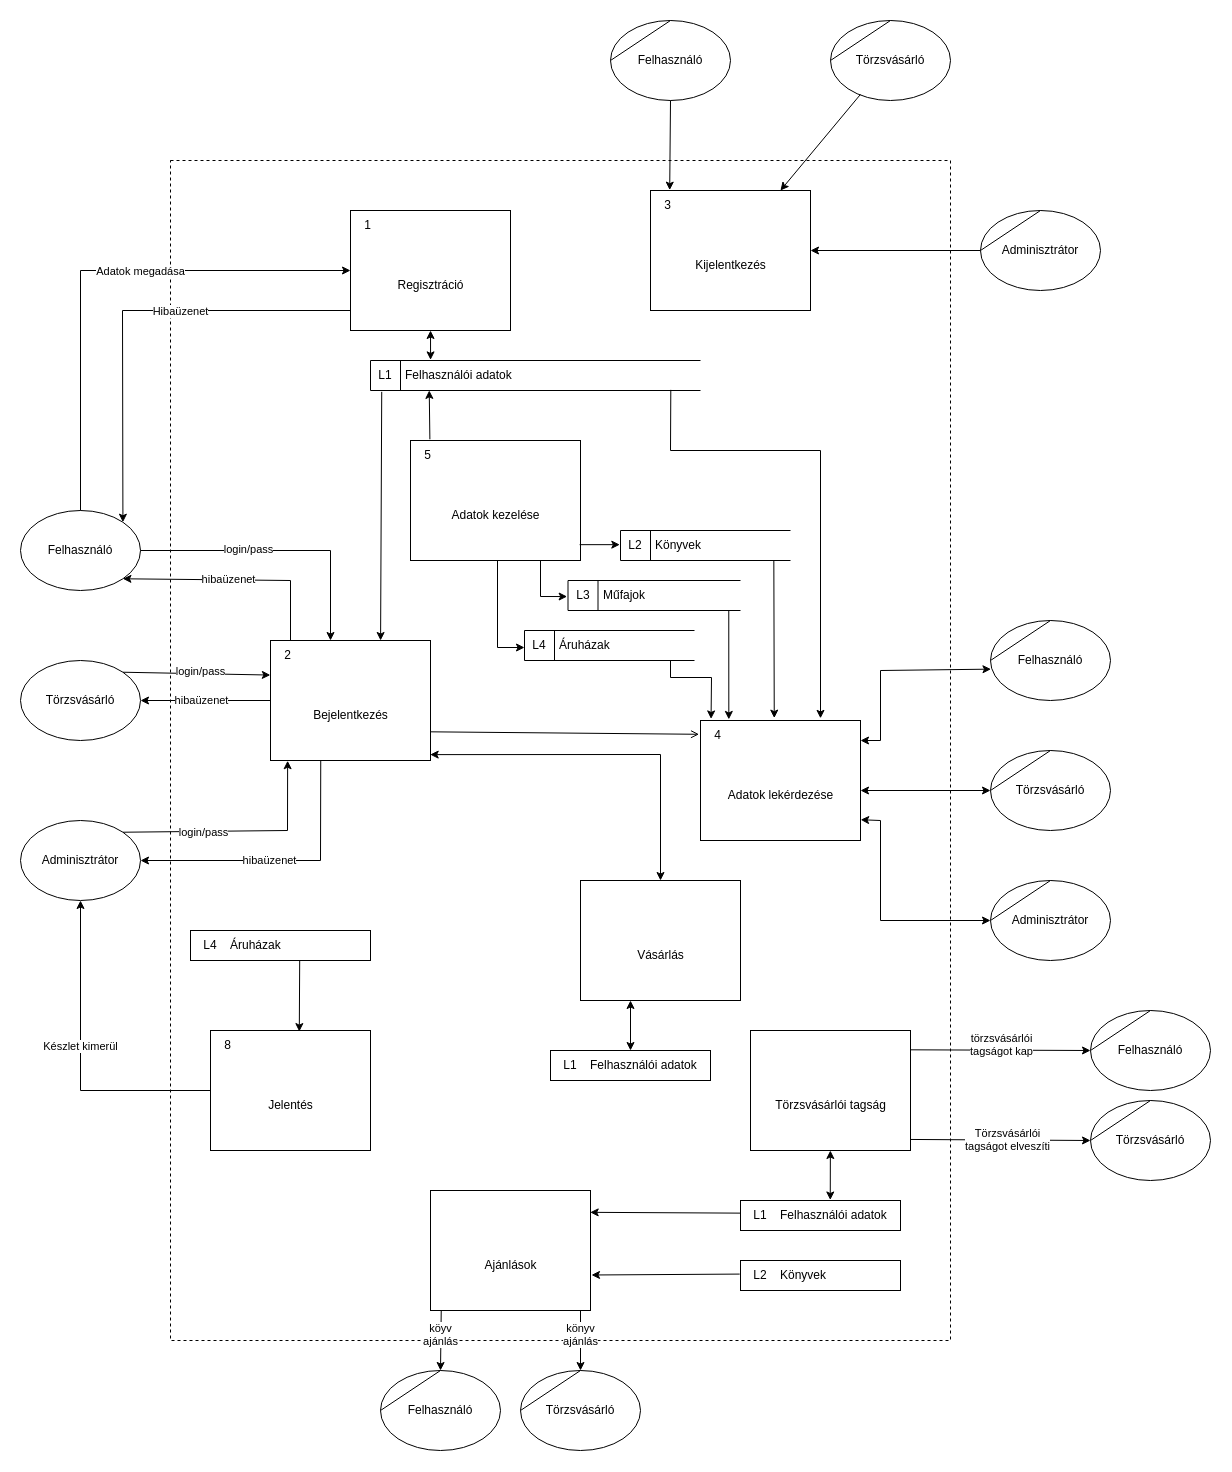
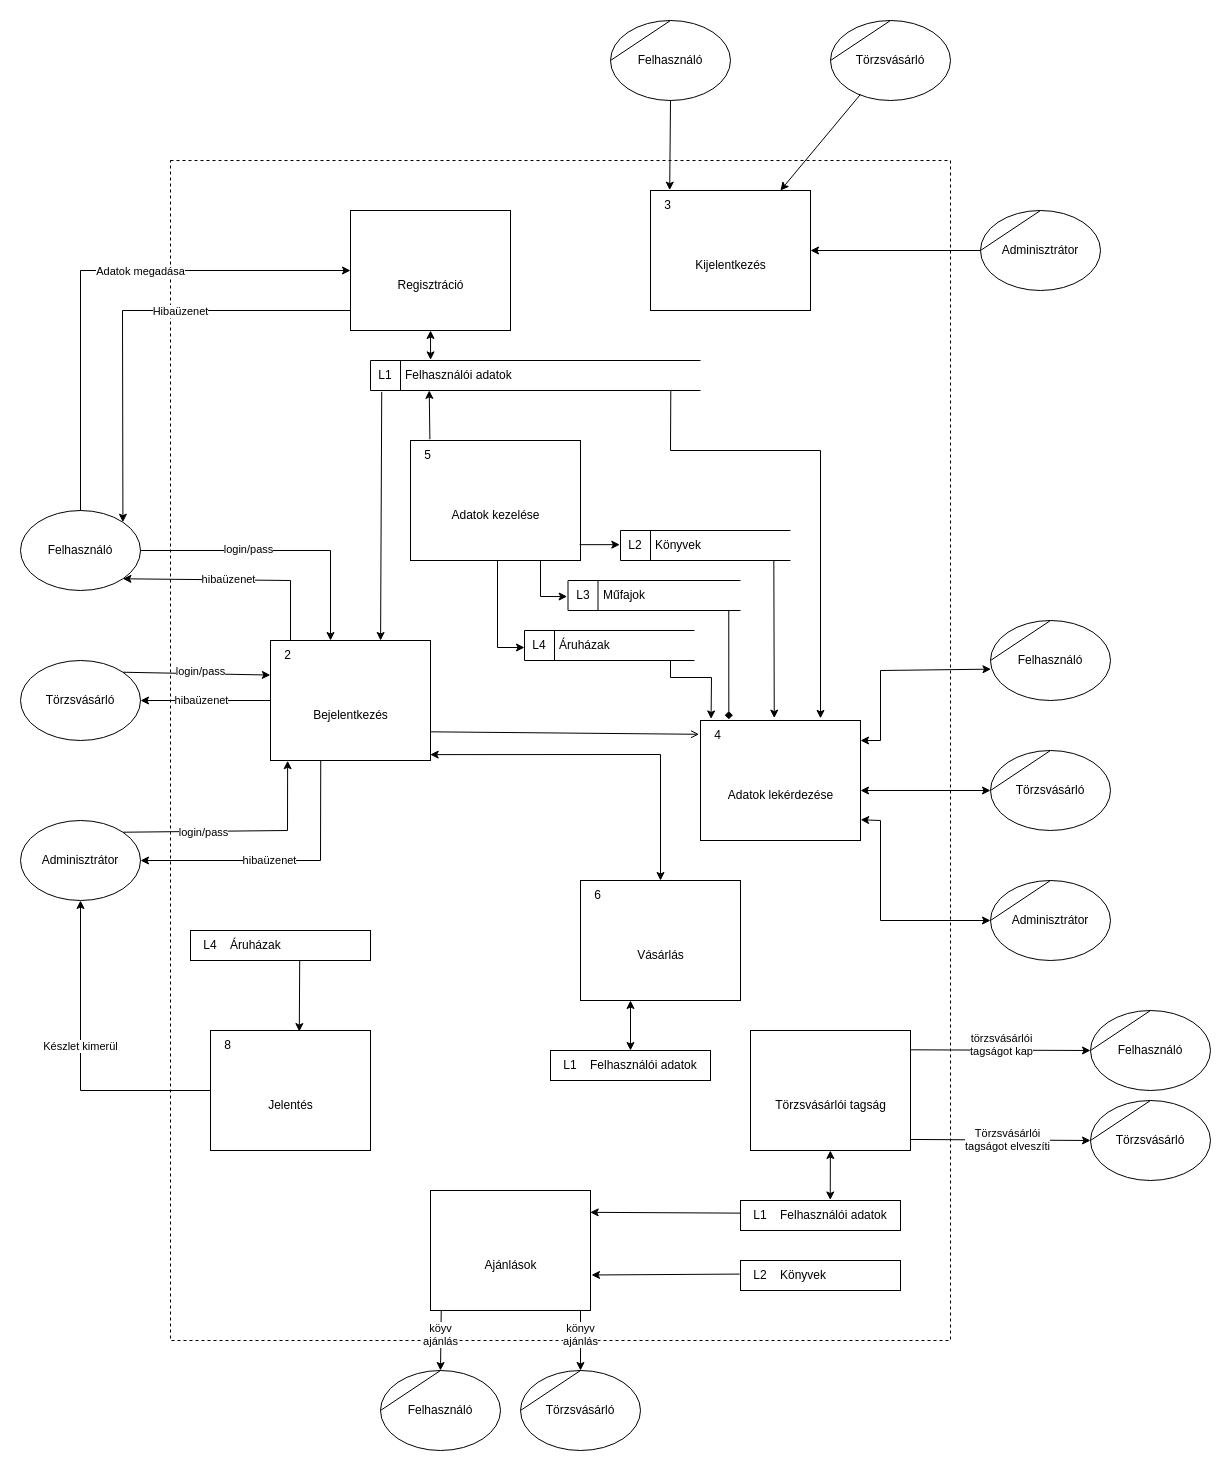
node "1": removed
edge "Műfajok" -> "Adatok lekérdezése": arrowhead classic -> diamond
node "6": added
